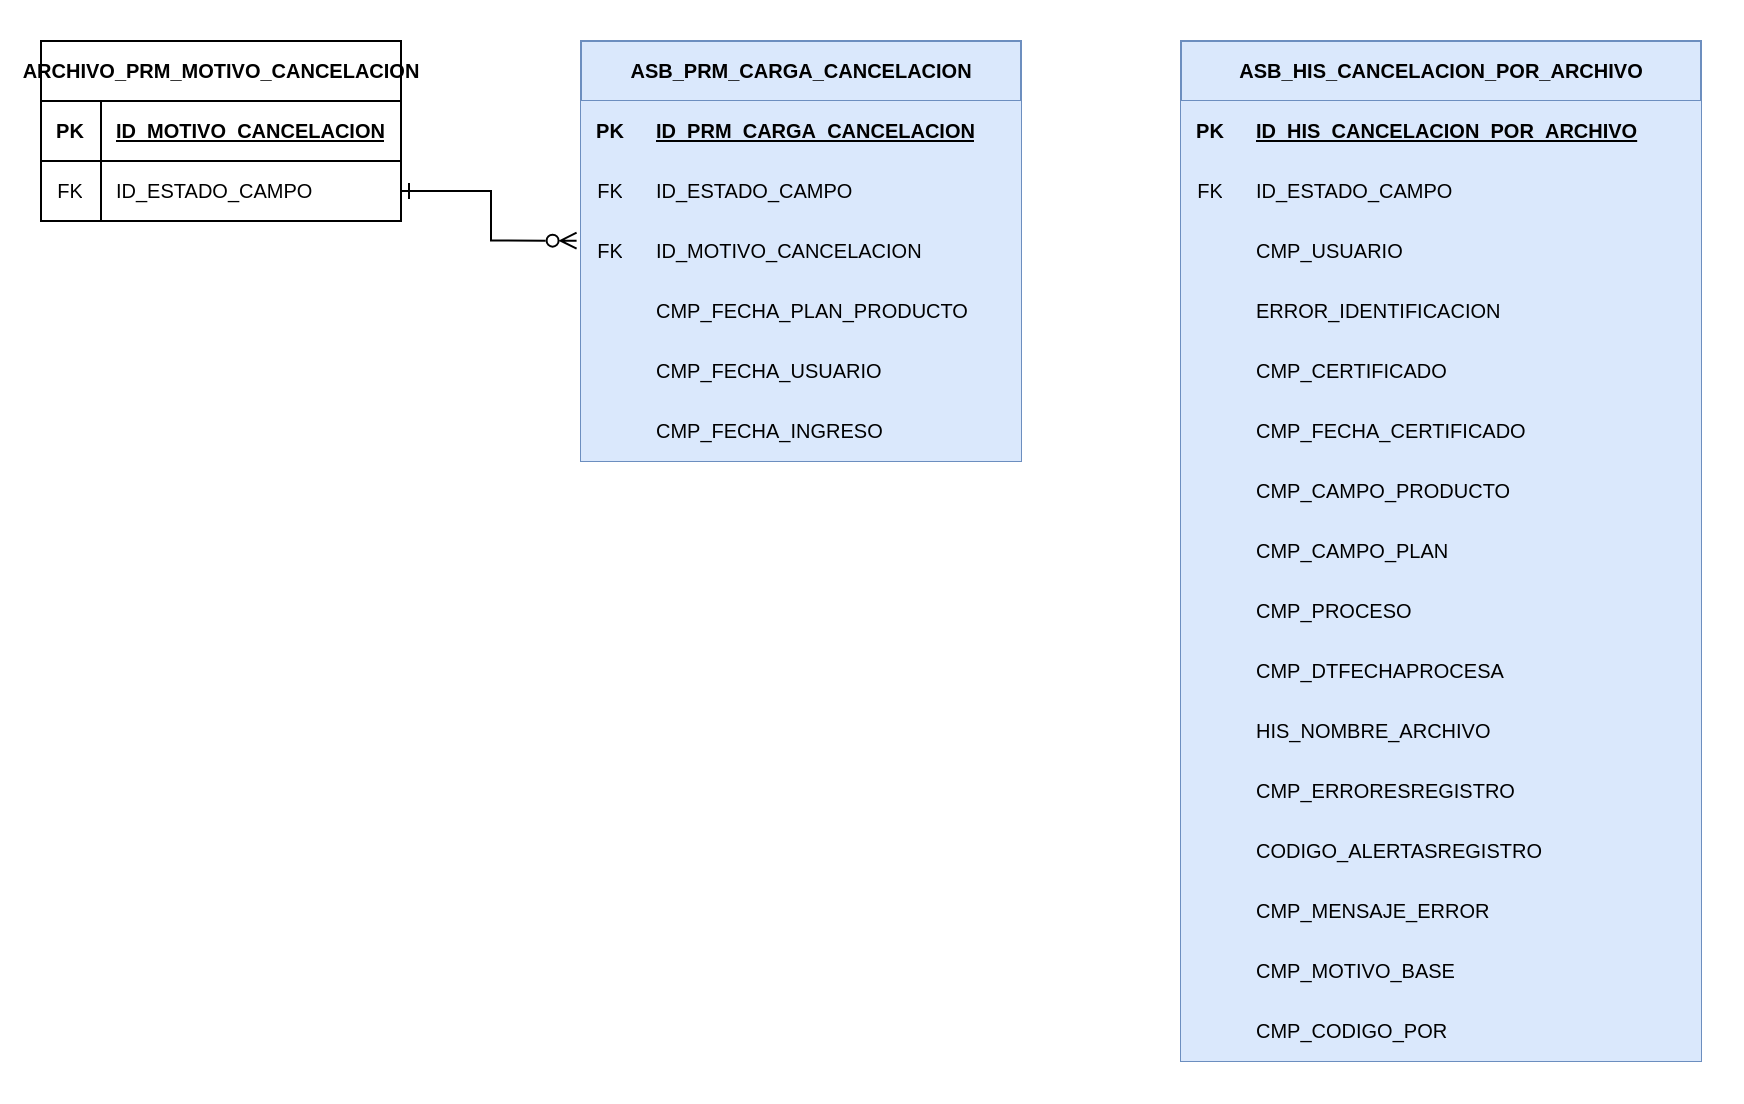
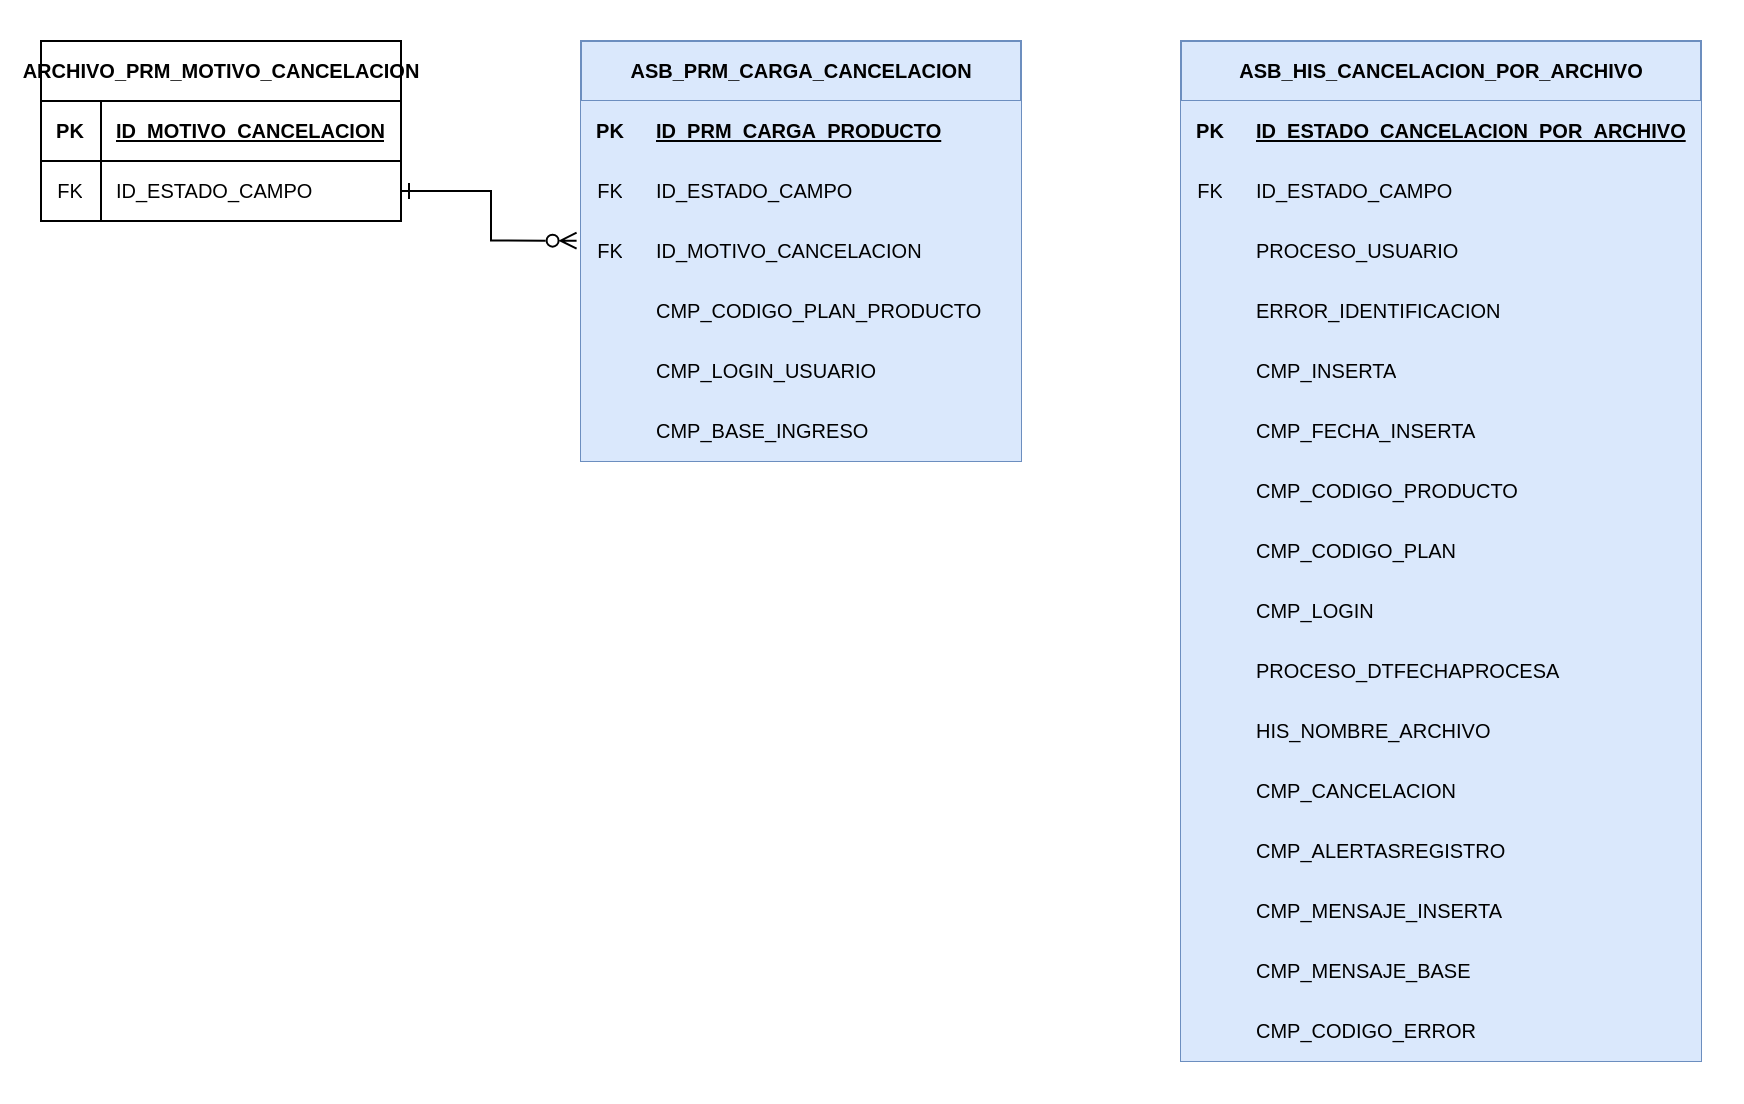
node "ID_PRM_CARGA_CANCELACION": label "ID_PRM_CARGA_CANCELACION" -> "ID_PRM_CARGA_PRODUCTO"
node "ID_HIS_CANCELACION_POR_ARCHIVO": label "ID_HIS_CANCELACION_POR_ARCHIVO" -> "ID_ESTADO_CANCELACION_POR_ARCHIVO"
node "CMP_USUARIO": label "CMP_USUARIO" -> "PROCESO_USUARIO"
node "CMP_FECHA_PLAN_PRODUCTO": label "CMP_FECHA_PLAN_PRODUCTO" -> "CMP_CODIGO_PLAN_PRODUCTO"
node "CMP_FECHA_USUARIO": label "CMP_FECHA_USUARIO" -> "CMP_LOGIN_USUARIO"
node "CMP_CERTIFICADO": label "CMP_CERTIFICADO" -> "CMP_INSERTA"
node "CMP_FECHA_INGRESO": label "CMP_FECHA_INGRESO" -> "CMP_BASE_INGRESO"
node "CMP_FECHA_CERTIFICADO": label "CMP_FECHA_CERTIFICADO" -> "CMP_FECHA_INSERTA"
node "CMP_CAMPO_PRODUCTO": label "CMP_CAMPO_PRODUCTO" -> "CMP_CODIGO_PRODUCTO"
node "CMP_CAMPO_PLAN": label "CMP_CAMPO_PLAN" -> "CMP_CODIGO_PLAN"
node "CMP_PROCESO": label "CMP_PROCESO" -> "CMP_LOGIN"
node "CMP_DTFECHAPROCESA": label "CMP_DTFECHAPROCESA" -> "PROCESO_DTFECHAPROCESA"
node "CMP_ERRORESREGISTRO": label "CMP_ERRORESREGISTRO" -> "CMP_CANCELACION"
node "CODIGO_ALERTASREGISTRO": label "CODIGO_ALERTASREGISTRO" -> "CMP_ALERTASREGISTRO"
node "CMP_MENSAJE_ERROR": label "CMP_MENSAJE_ERROR" -> "CMP_MENSAJE_INSERTA"
node "CMP_MOTIVO_BASE": label "CMP_MOTIVO_BASE" -> "CMP_MENSAJE_BASE"
node "CMP_CODIGO_POR": label "CMP_CODIGO_POR" -> "CMP_CODIGO_ERROR"
